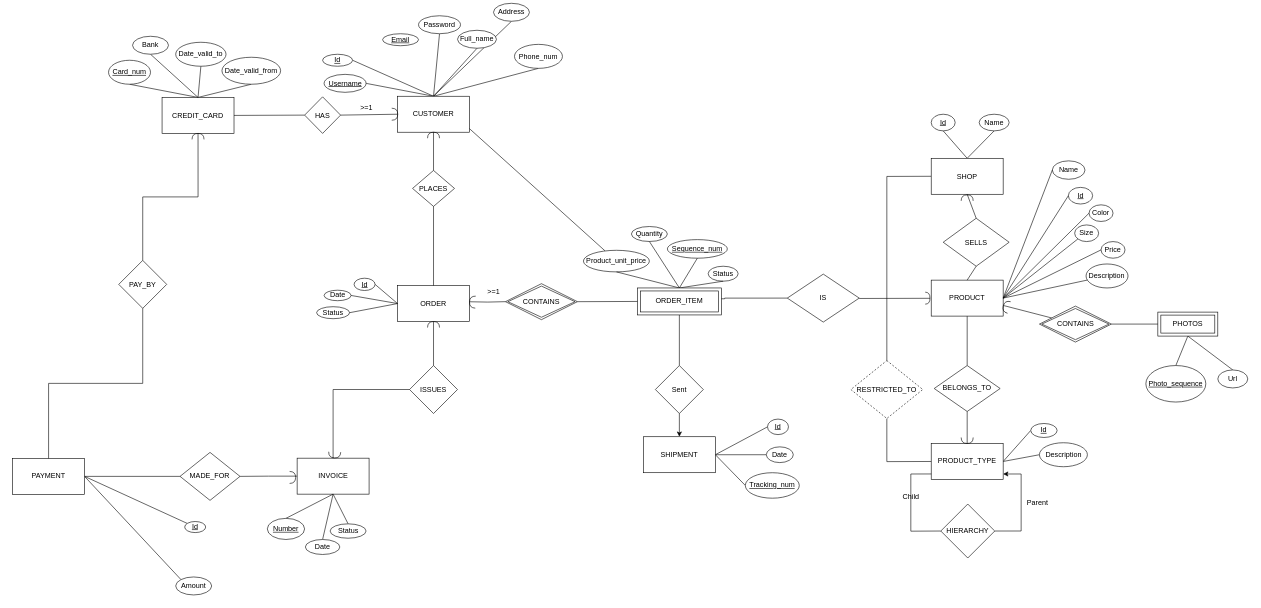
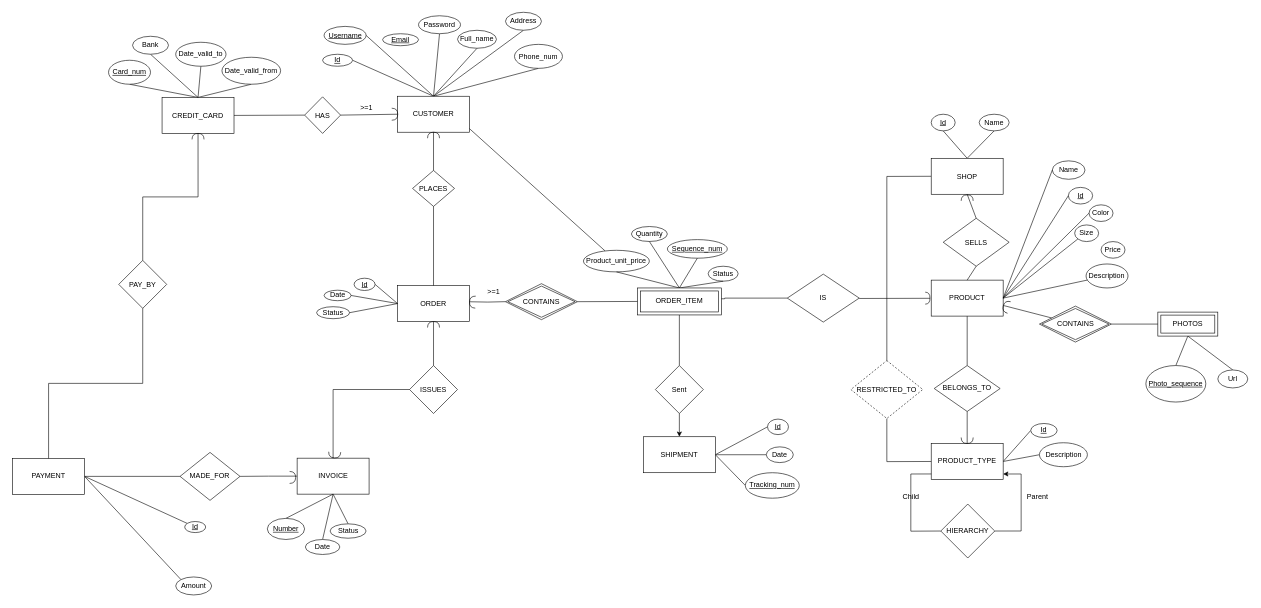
node "Address": moved (512, 12) -> (524, 21)
node "Username": moved (345, 83) -> (345, 35)
edge "Price" -- "PRODUCT": removed
node "Parent": moved (1038, 504) -> (1038, 498)
